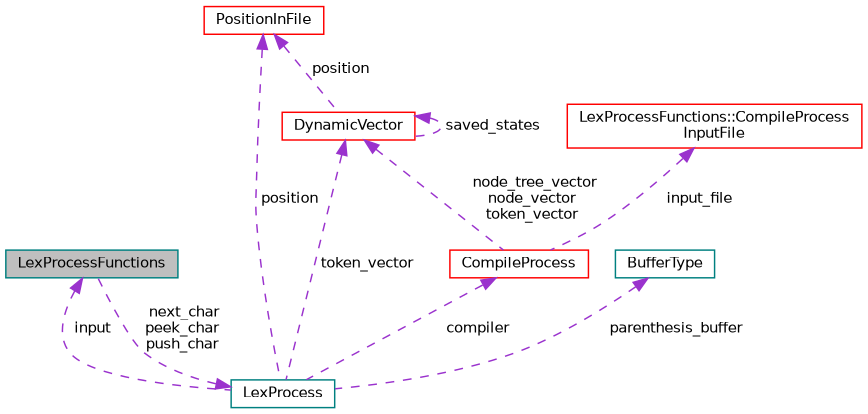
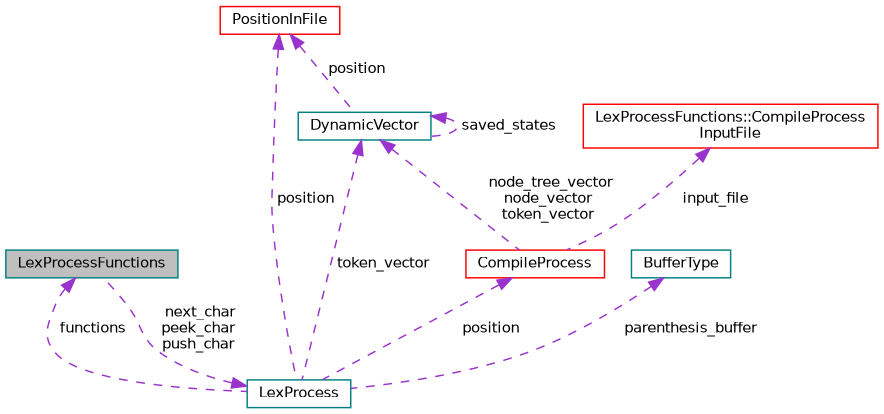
node "DynamicVector": color red -> teal
edge "LexProcess" -> "LexProcessFunctions": label " input" -> " functions"
edge "LexProcess" -> "CompileProcess": label " compiler" -> " position"
